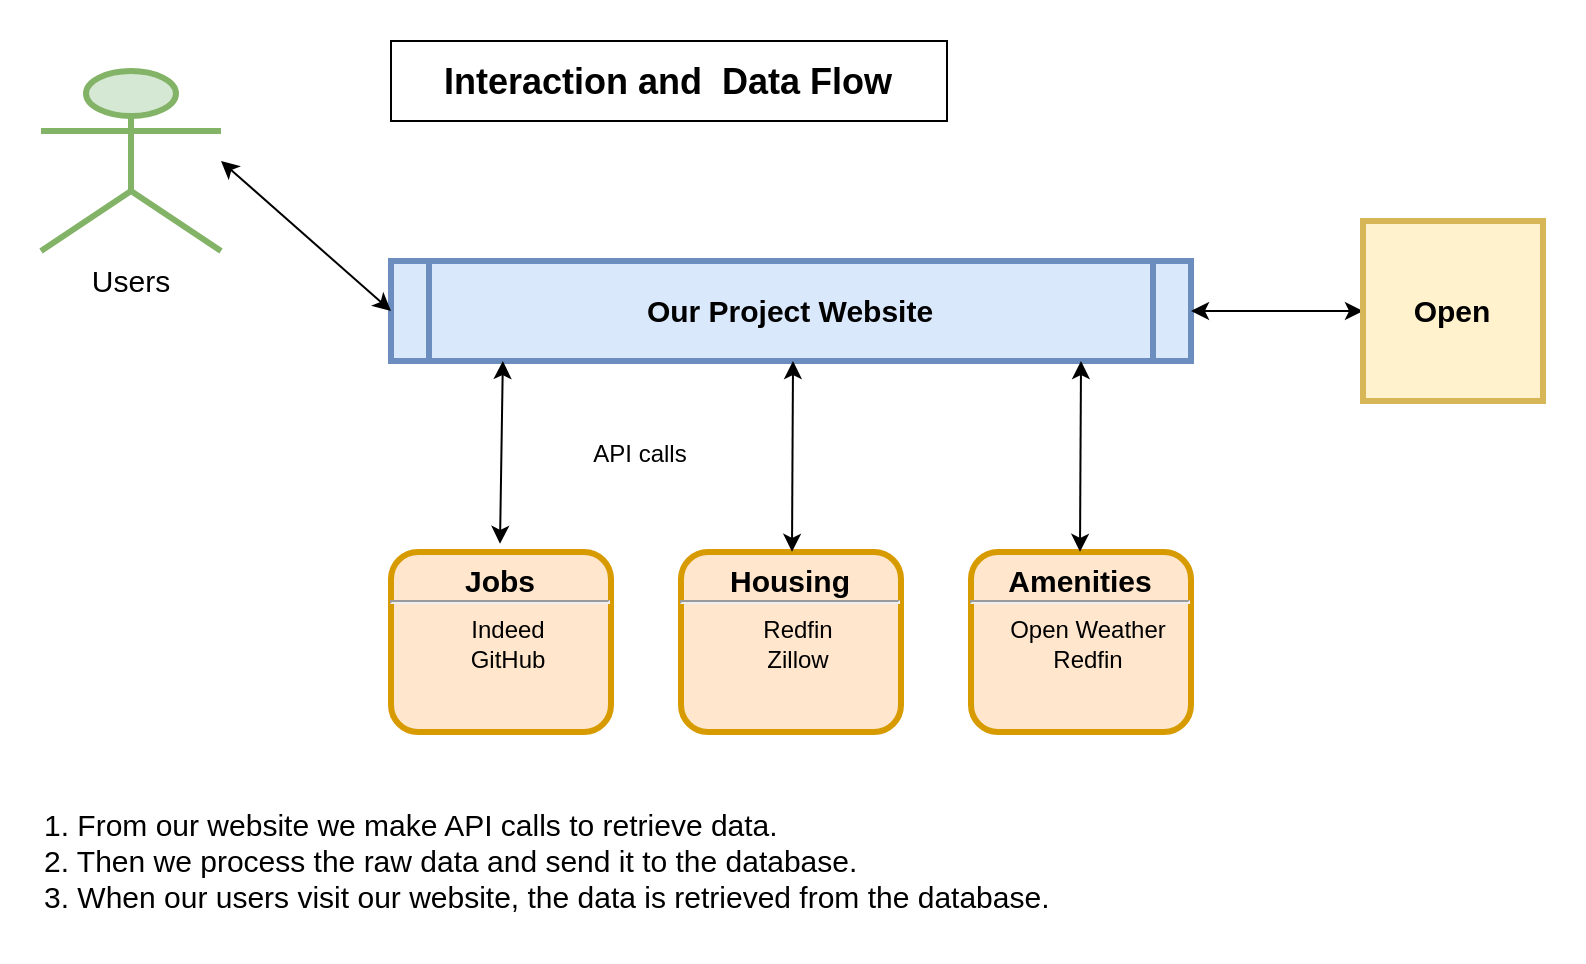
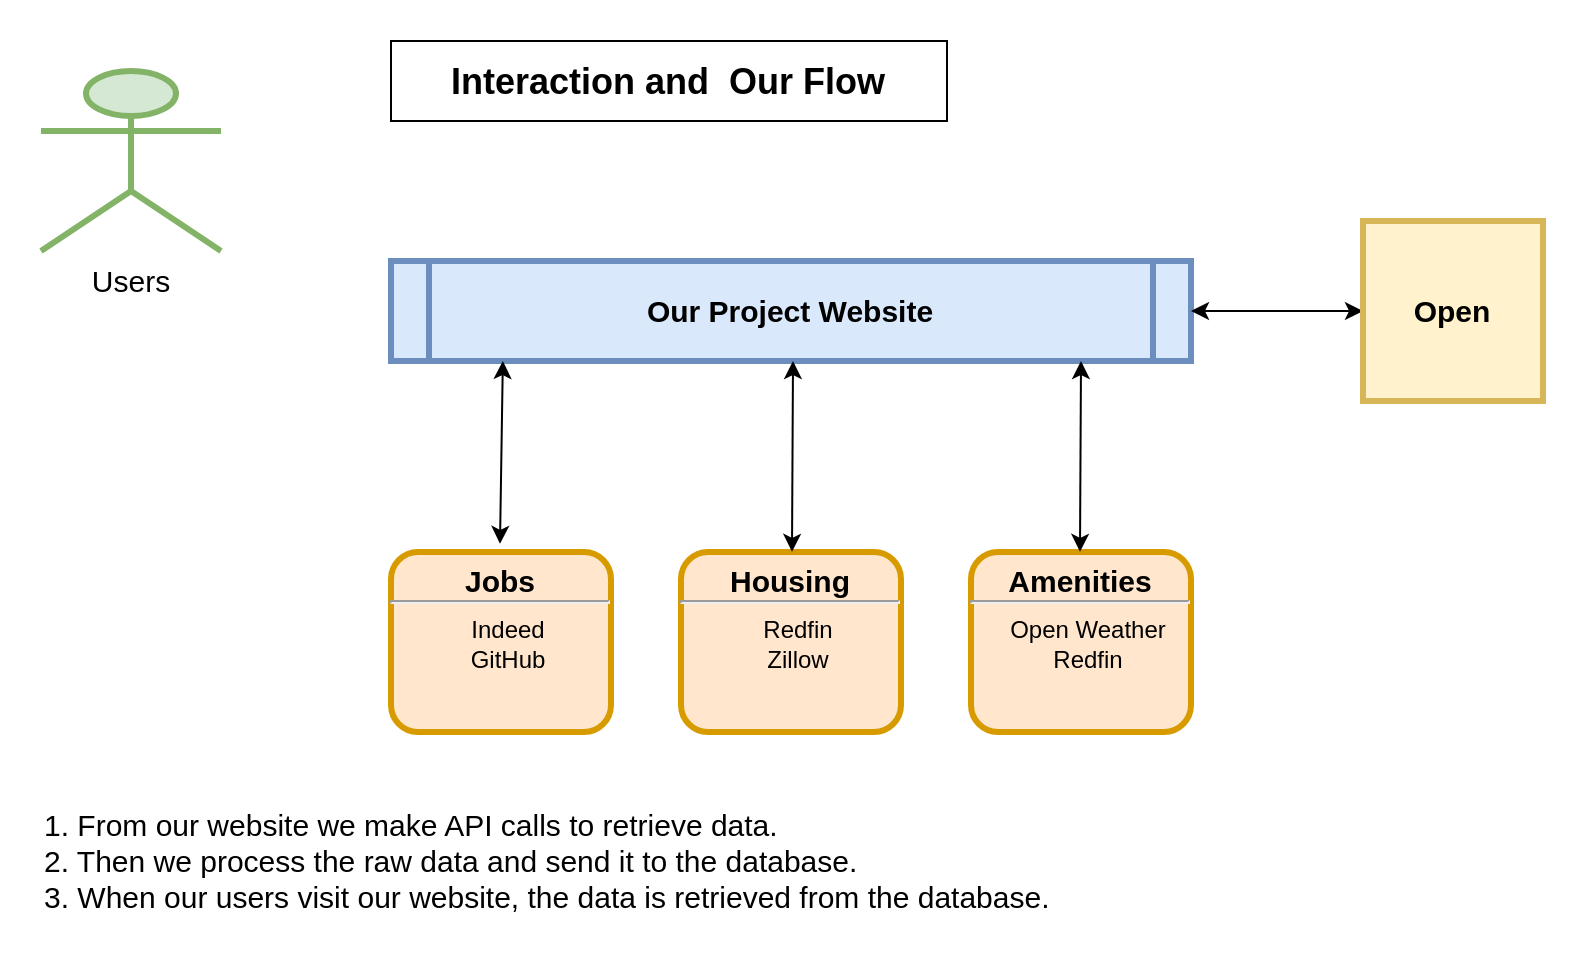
node "Interaction and Data Flow": label "Interaction and Data Flow" -> "Interaction and Our Flow"
edge "Users" -- "Our Project Website": removed
node "API calls": removed
